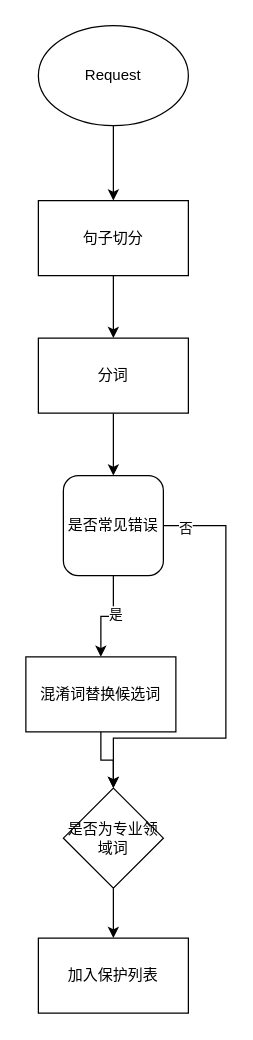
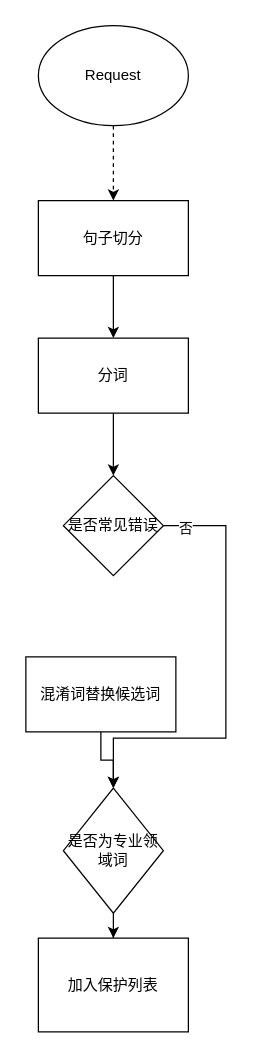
edge "Request" -> "句子切分": style solid -> dashed
node "是否常见错误": shape rounded rectangle -> diamond
edge "是否常见错误" -> "混淆词替换候选词": removed, label "是"
node "是否为专业领域词": size 100x100 -> 100x125
node "加入保护列表": size 150x75 -> 150x94
